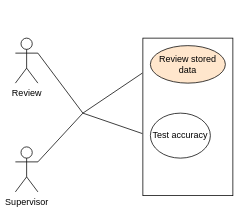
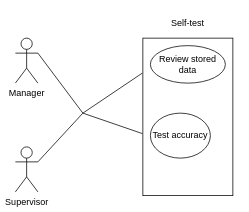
node "Self-test": added
node "Review stored data": fillcolor #ffe6cc -> #ffffff
node "Review": label "Review" -> "Manager"
